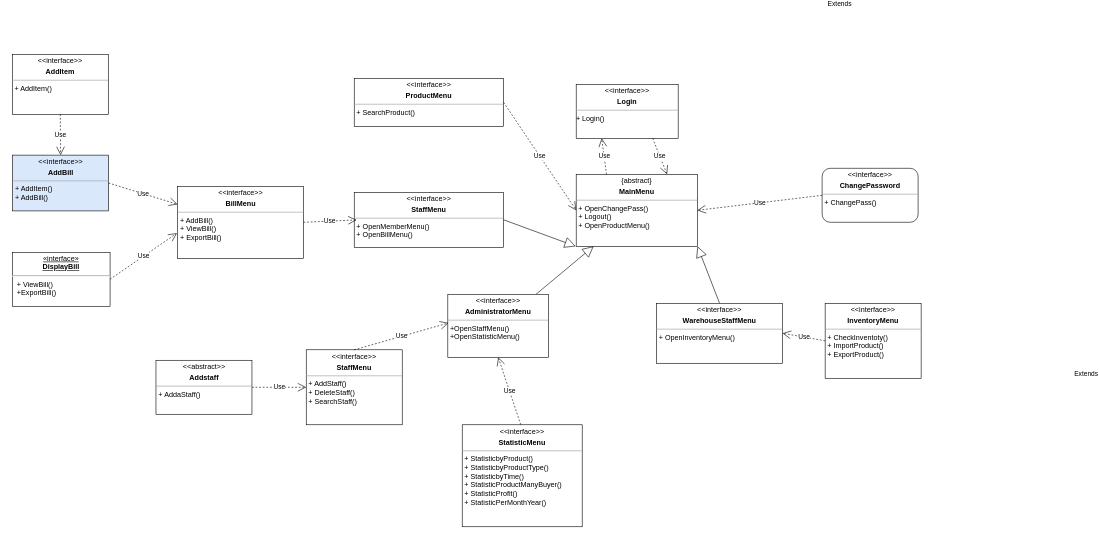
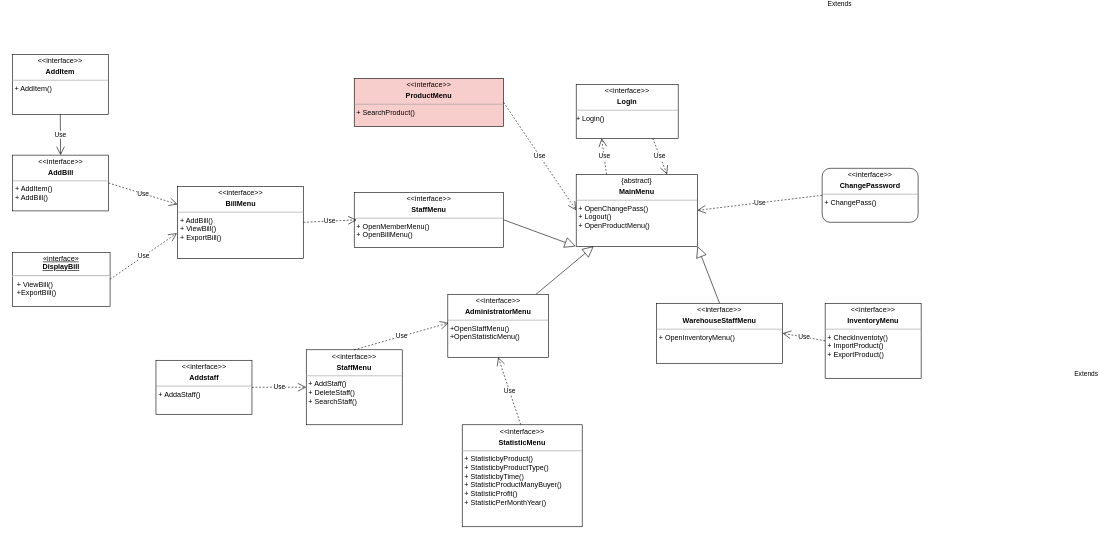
node "<<interface>> ProductMenu + SearchProduct()": fillcolor #ffffff -> #f8cecc
edge "<<interface>> AddItem + AddItem()" -> "<<interface>> AddBill + AddItem() + AddBill()": style dashed -> solid
node "<<interface>> AddBill + AddItem() + AddBill()": fillcolor #dae8fc -> #ffffff
node "<<abstract>> Addstaff + AddaStaff()": label "<<abstract>> Addstaff + AddaStaff()" -> "<<interface>> Addstaff + AddaStaff()"
